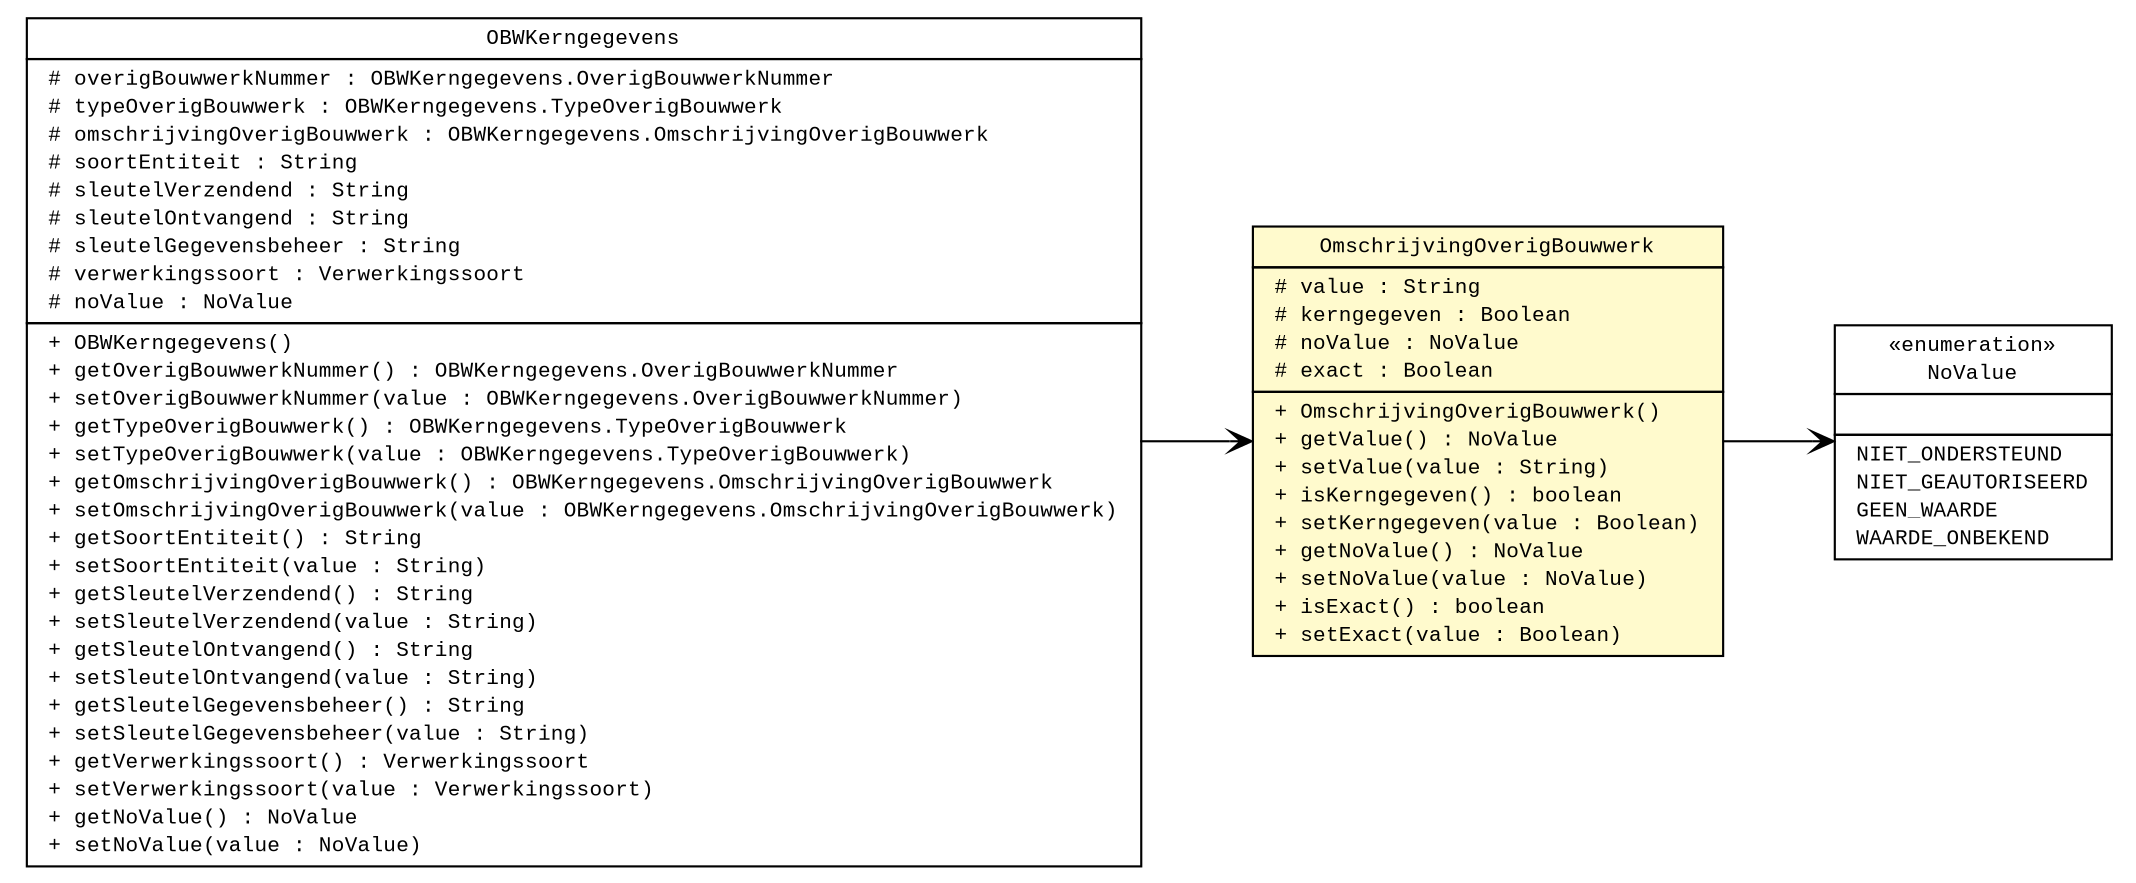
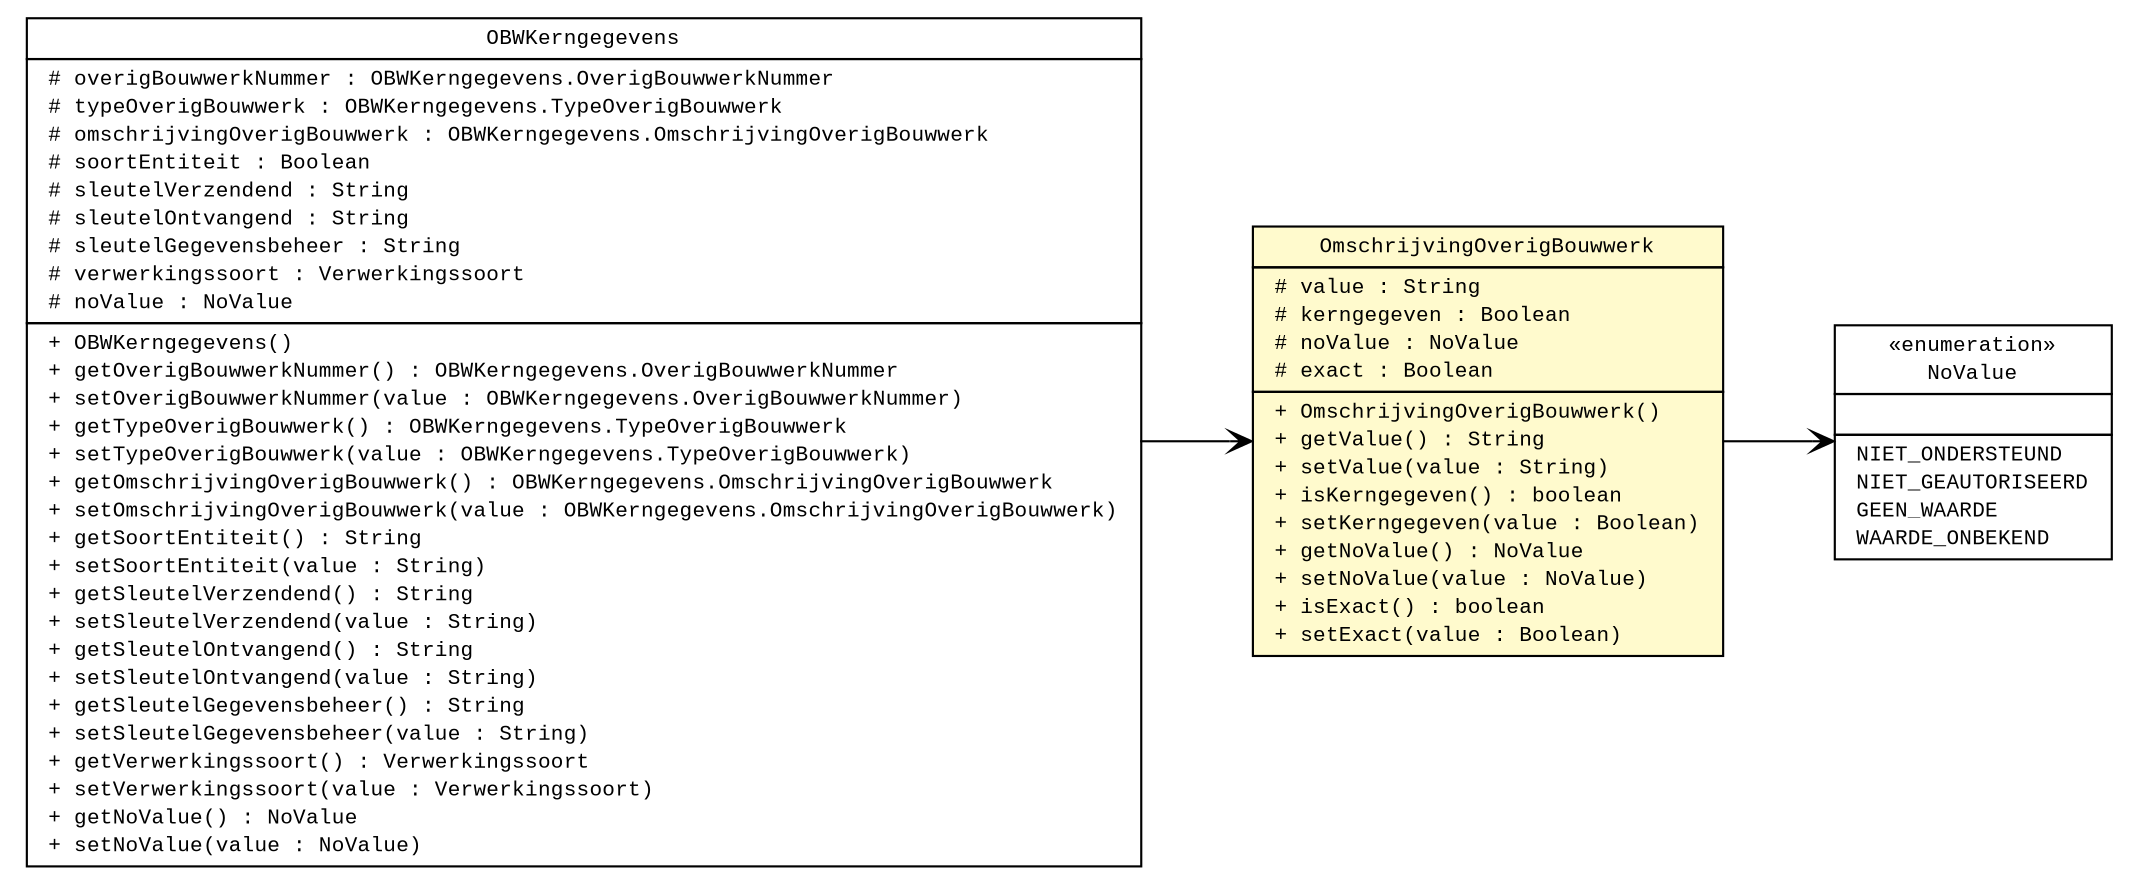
node "OBWKerngegevens": text "# soortEntiteit : String" -> "# soortEntiteit : Boolean"
node "OmschrijvingOverigBouwwerk": text "+ getValue() : NoValue" -> "+ getValue() : String"
